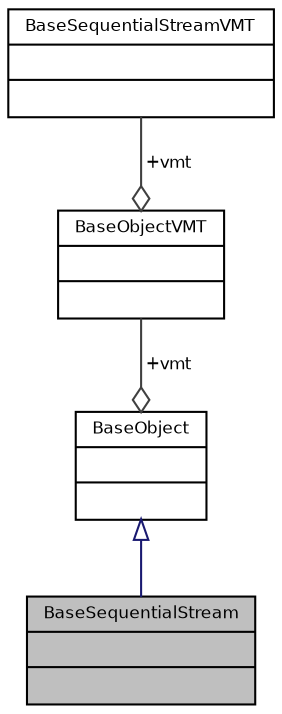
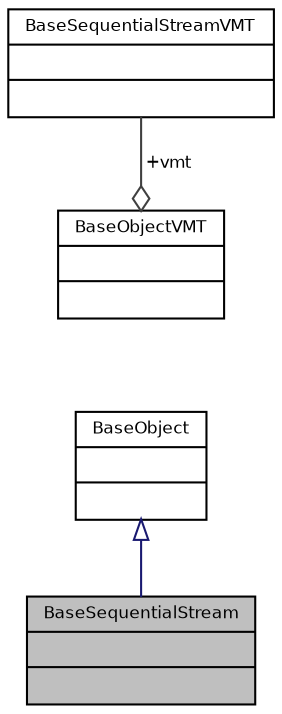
edge "BaseObjectVMT" -> "BaseObject": removed, label "+vmt"
